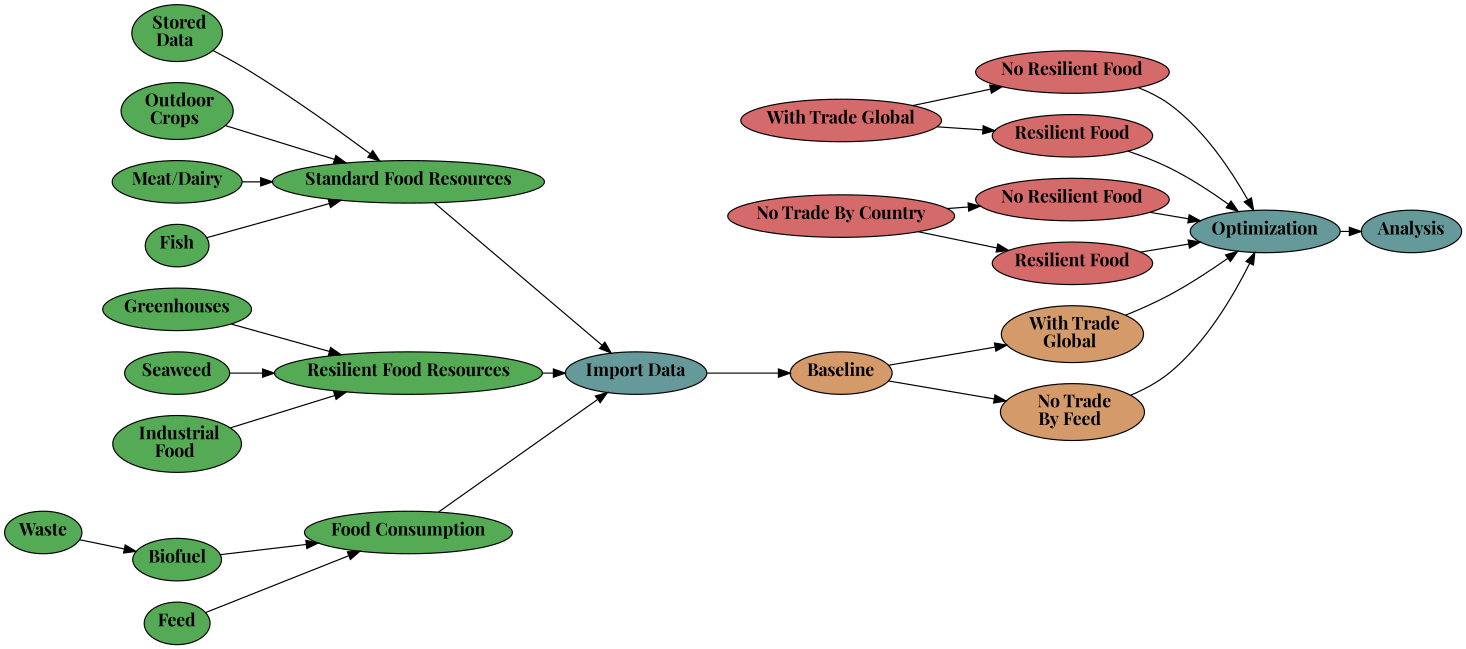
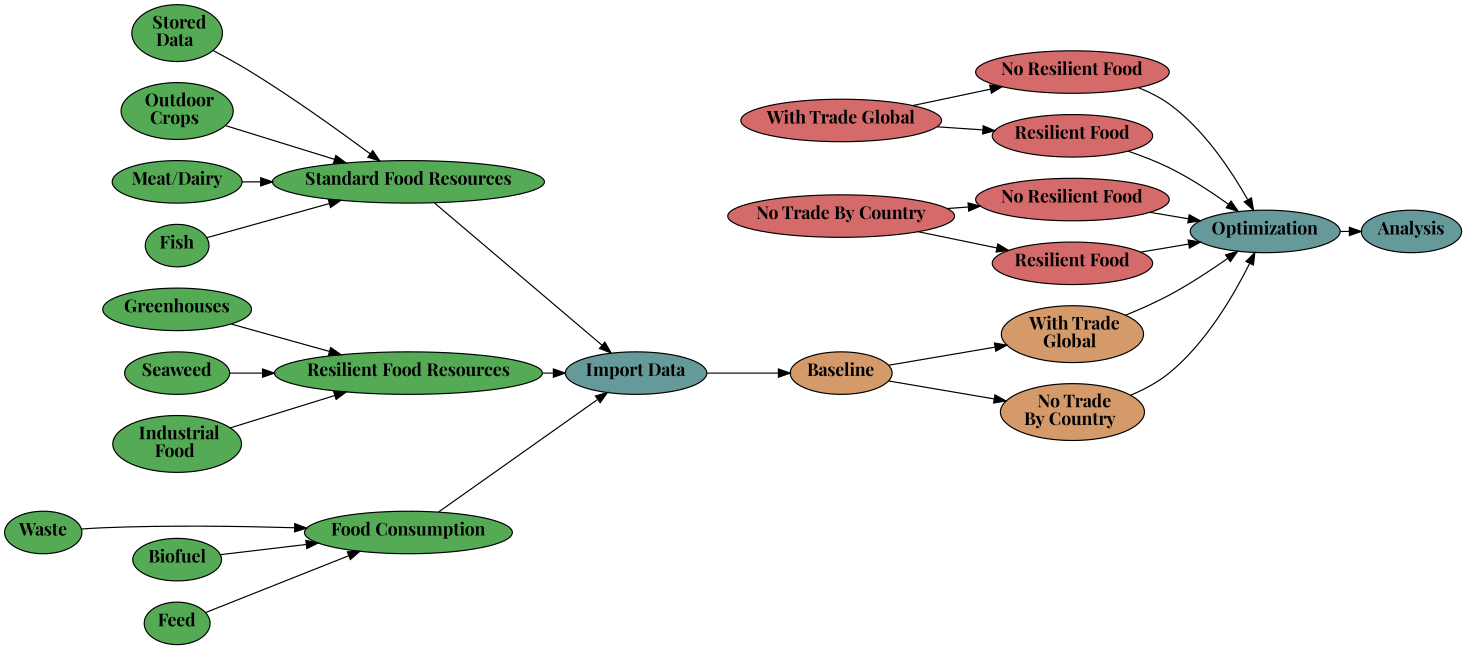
node "No Trade": text "By Feed" -> "By Country"
edge "Waste" -> "Biofuel": now "Waste" -> "Food Consumption"
